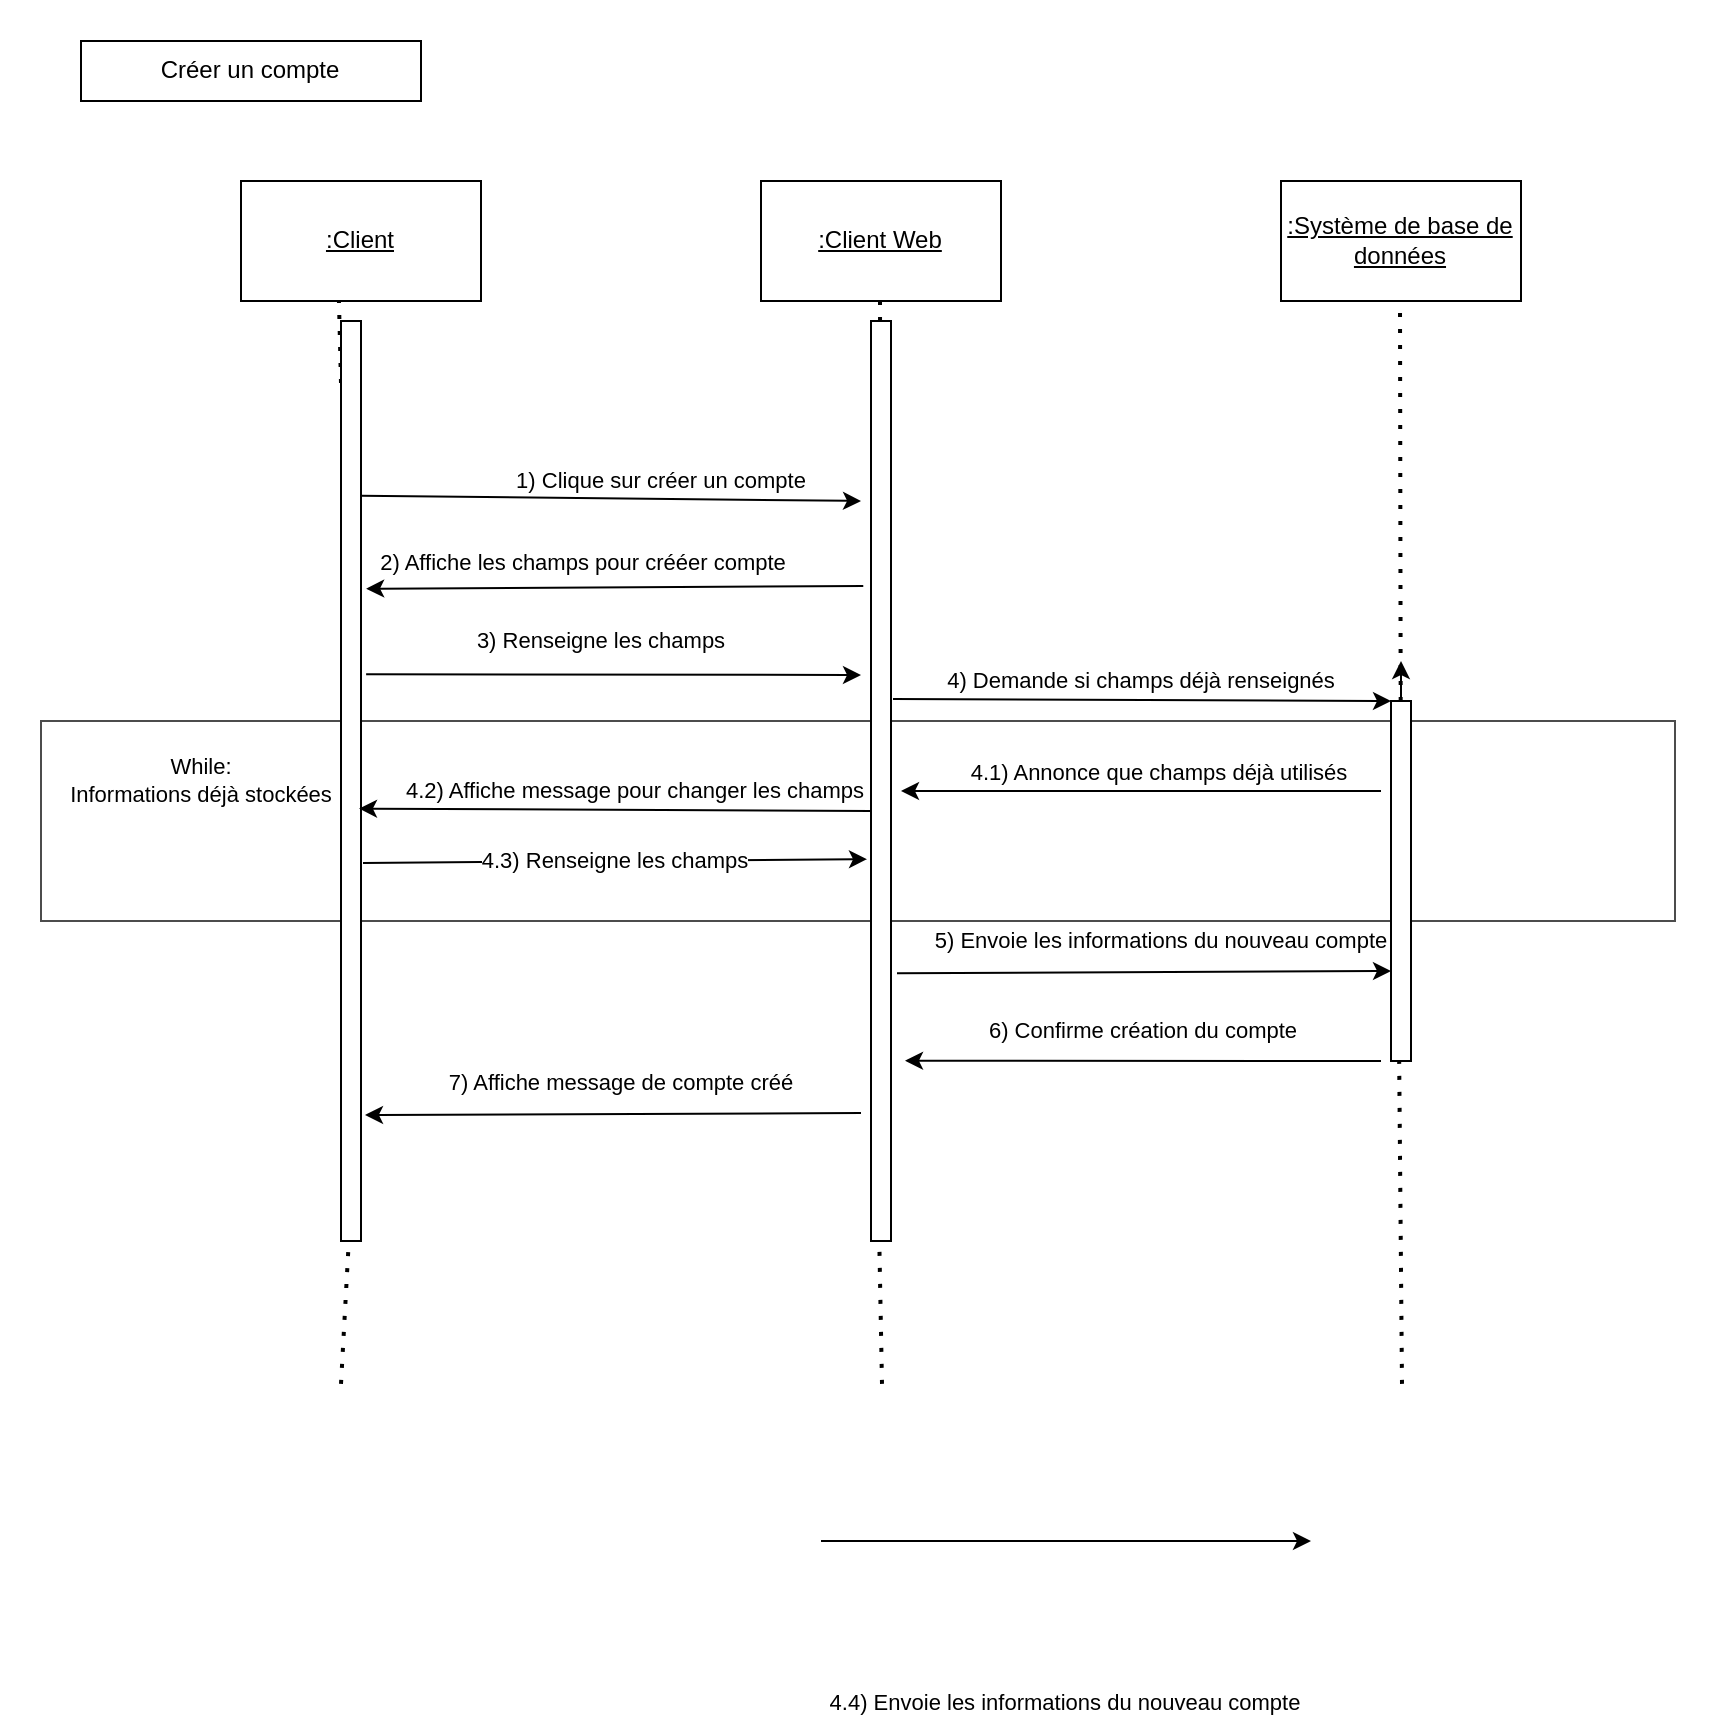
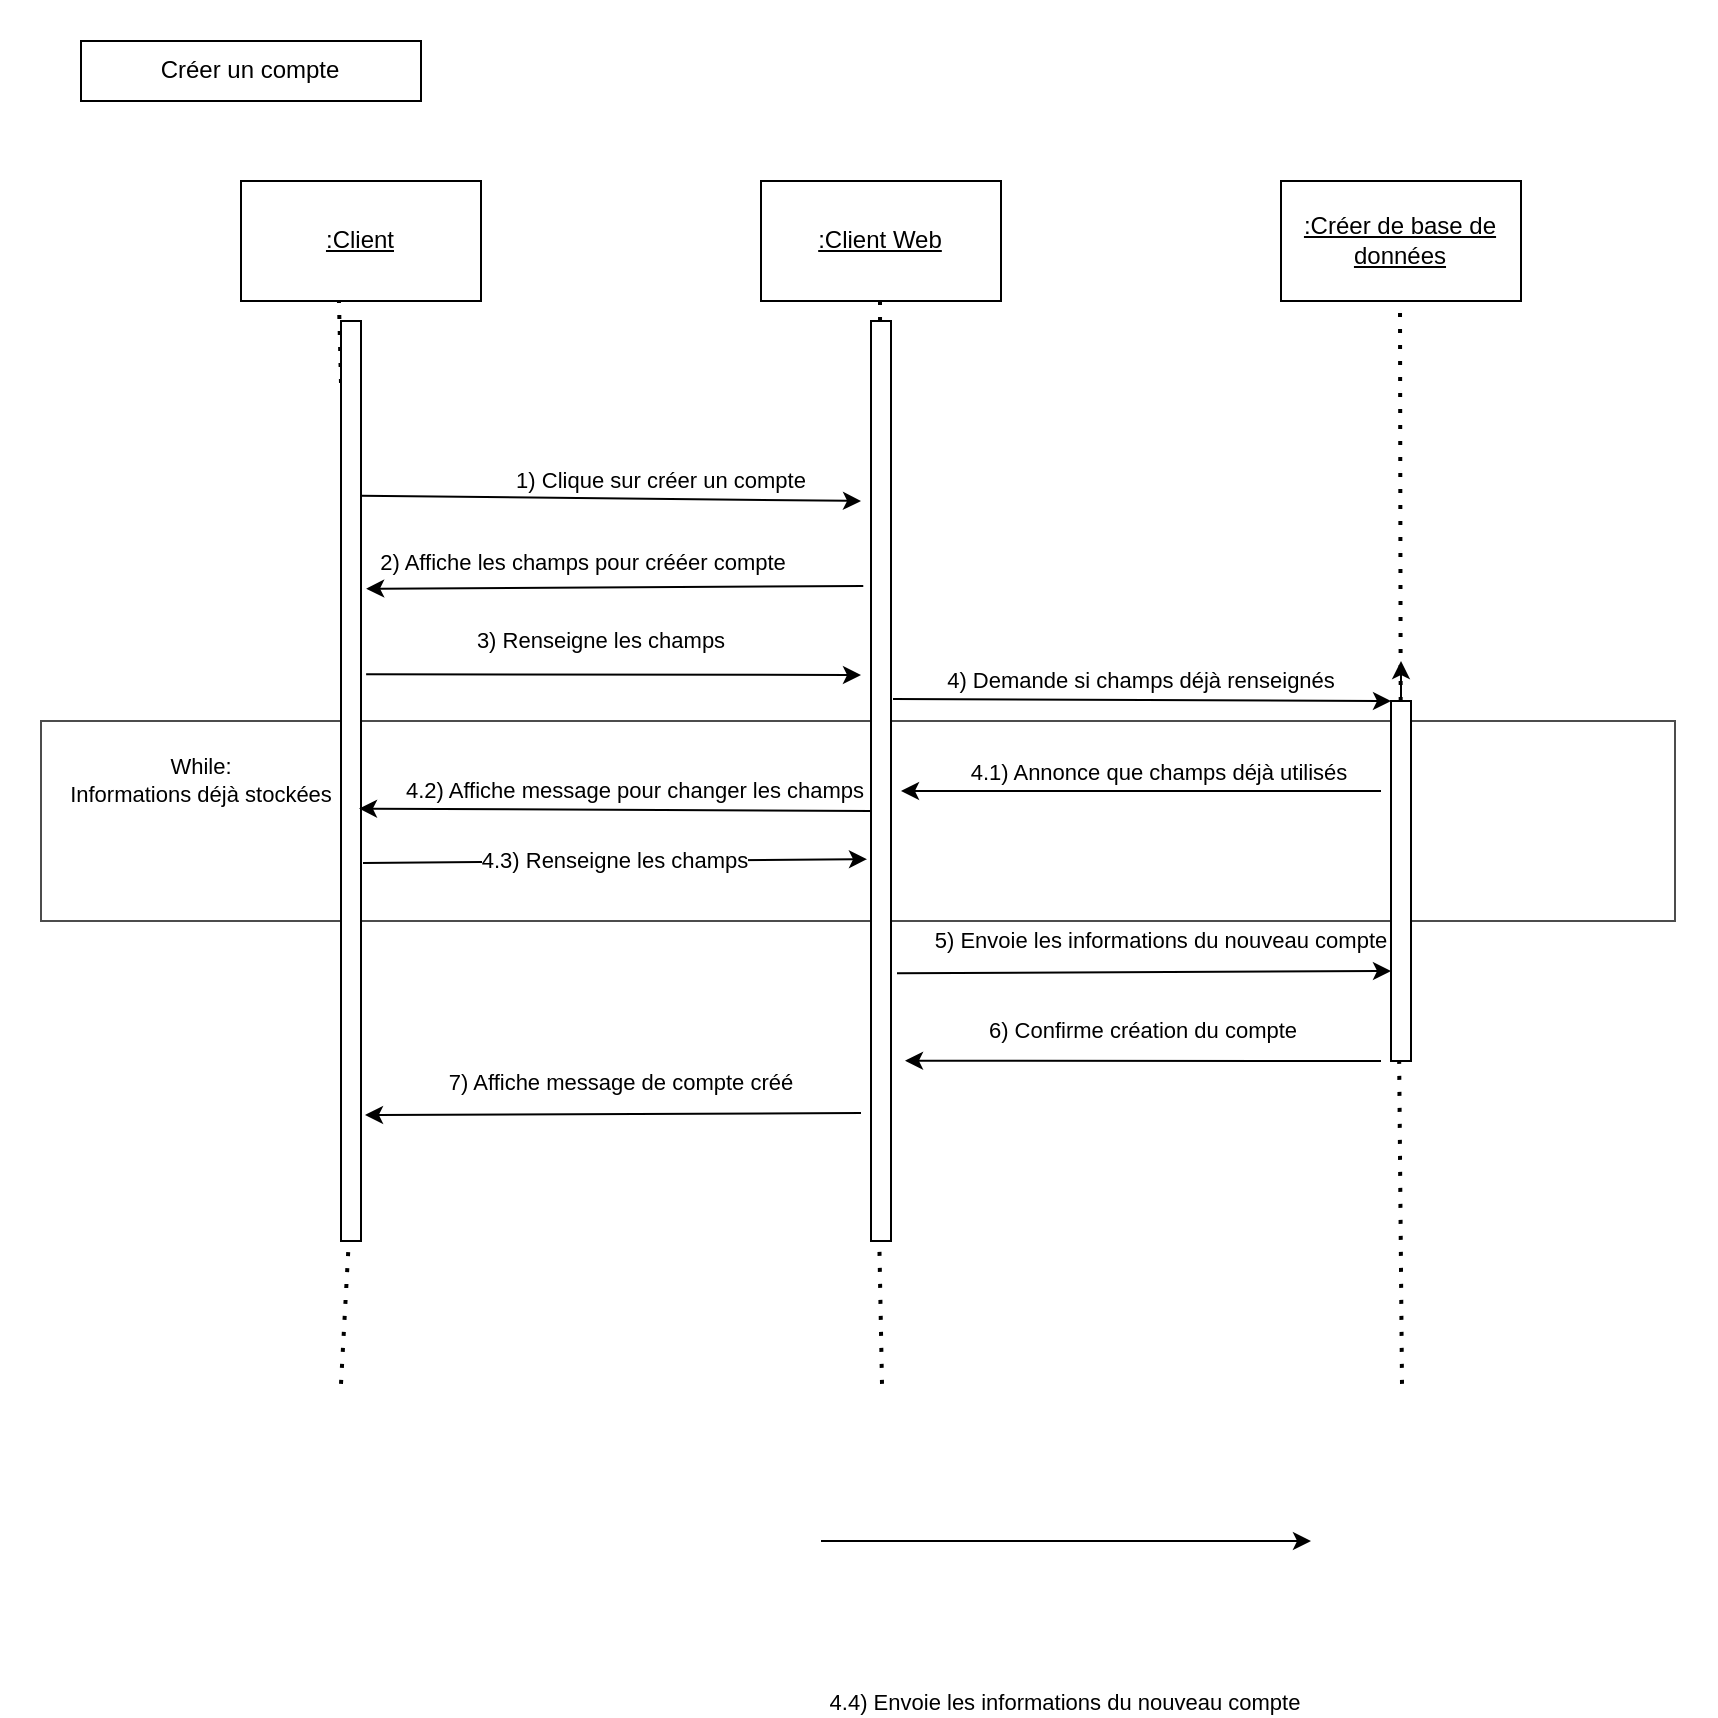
node ":Système de base de données": label ":Système de base de données" -> ":Créer de base de données"
